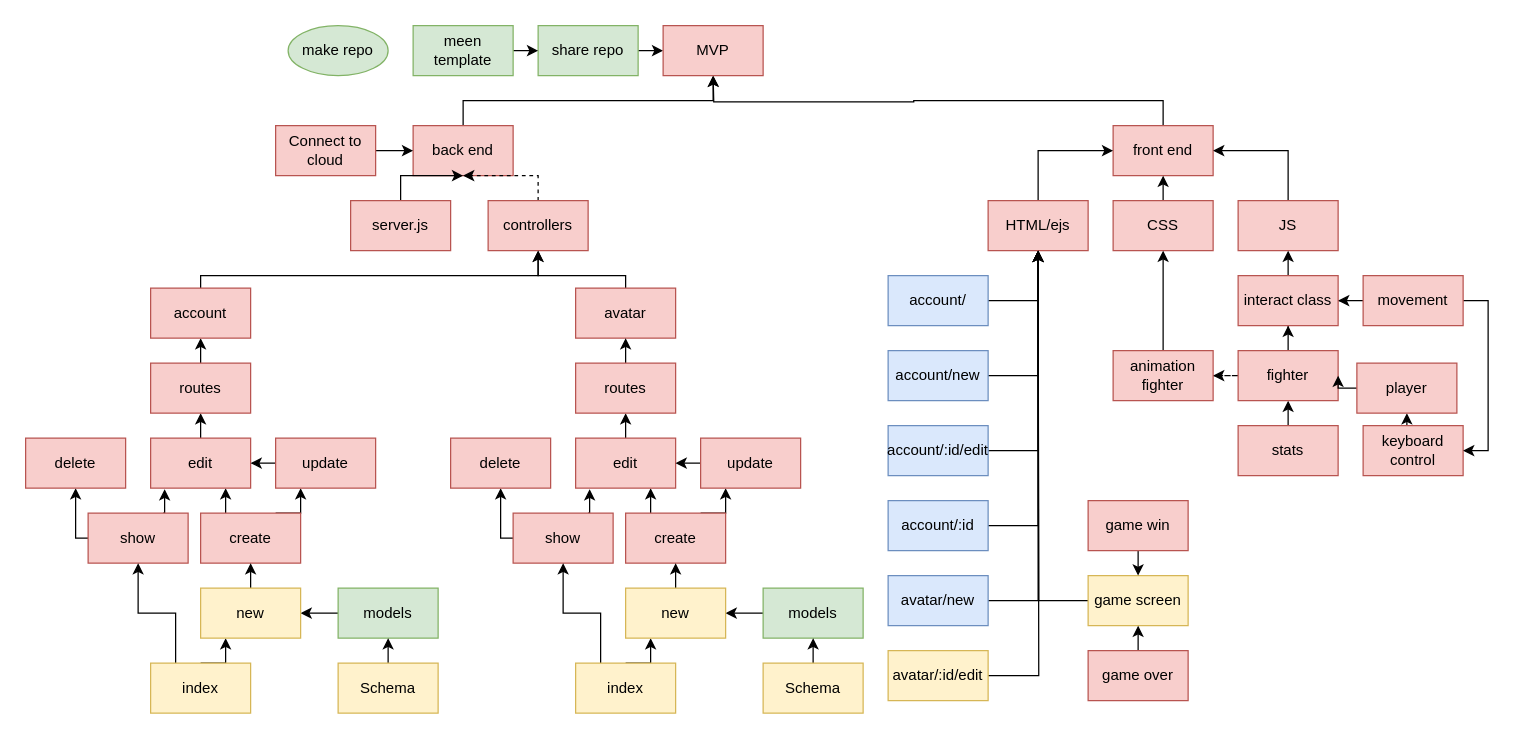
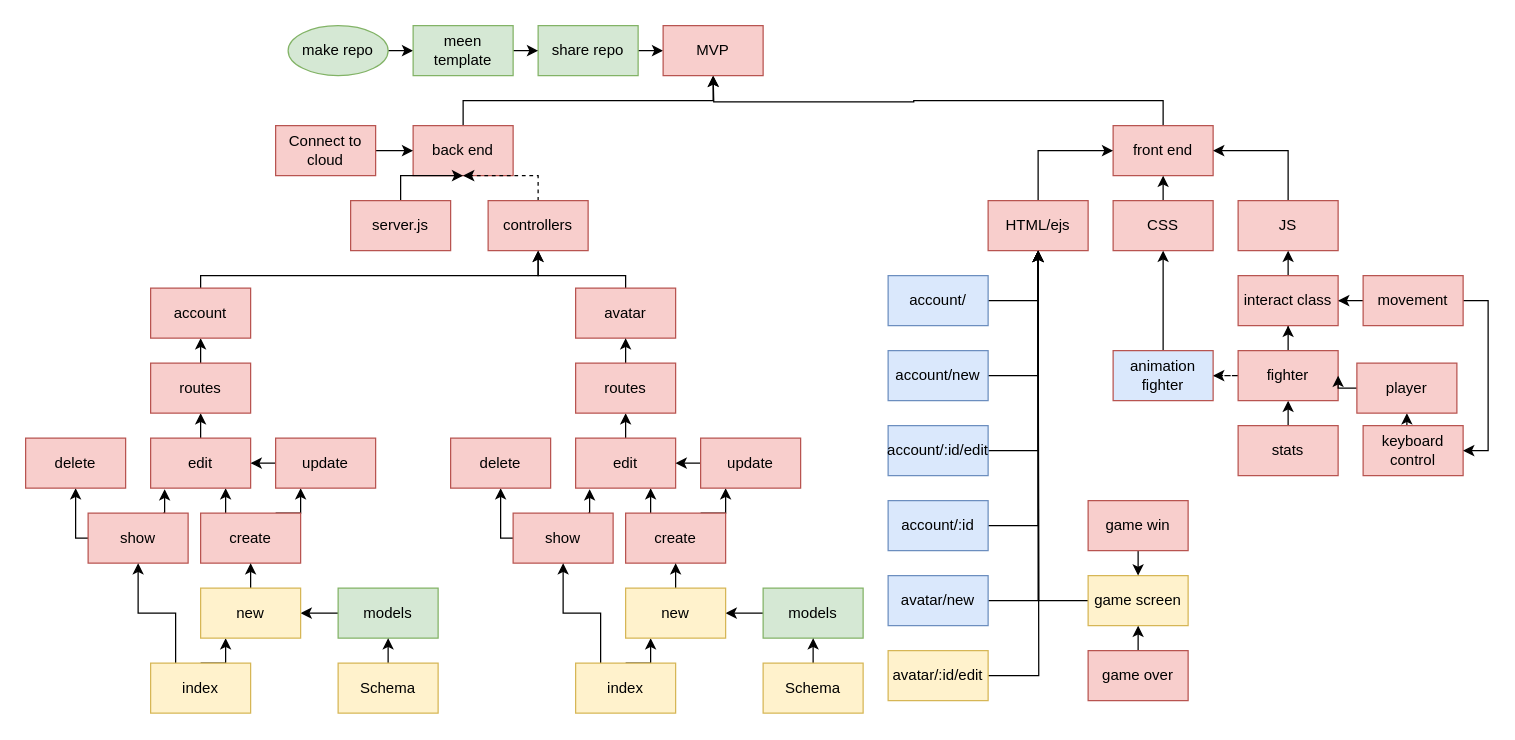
edge "make repo" -> "meen template": added
node "animation fighter": fillcolor #f8cecc -> #dae8fc
